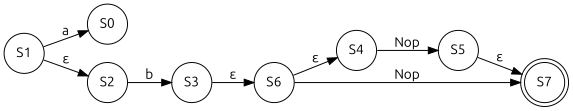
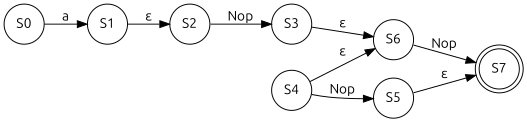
edge "S1" -> "S0": reversed
edge "S6" -> "S4": reversed
edge "S2" -> "S3": label "b" -> "Nop"
